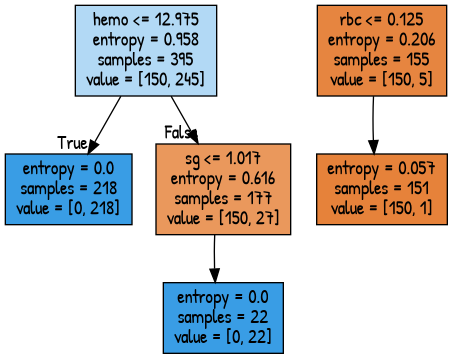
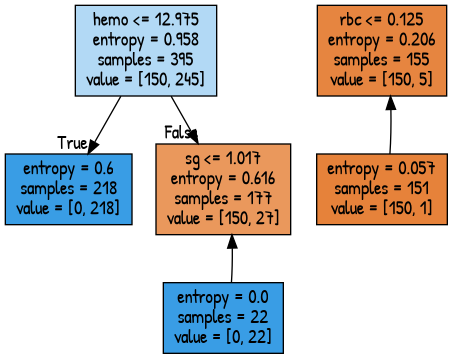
edge "rbc <= 0.125 entropy = 0.206 samples = 155 value = [150, 5]" -> "entropy = 0.057 samples = 151 value = [150, 1]": reversed
node "entropy = 0.0 samples = 218 value = [0, 218]": label "entropy = 0.0 samples = 218 value = [0, 218]" -> "entropy = 0.6 samples = 218 value = [0, 218]"
edge "sg <= 1.017 entropy = 0.616 samples = 177 value = [150, 27]" -> "entropy = 0.0 samples = 22 value = [0, 22]": reversed
